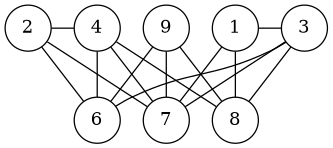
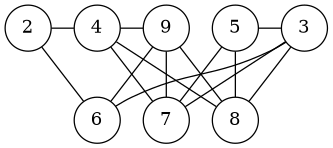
node "1": label "1" -> "5"
edge "2" -- "7": removed
edge "4" -- "6": now "4" -- "9"
